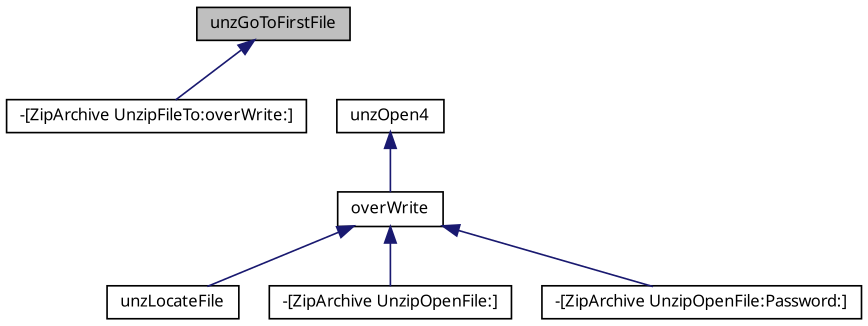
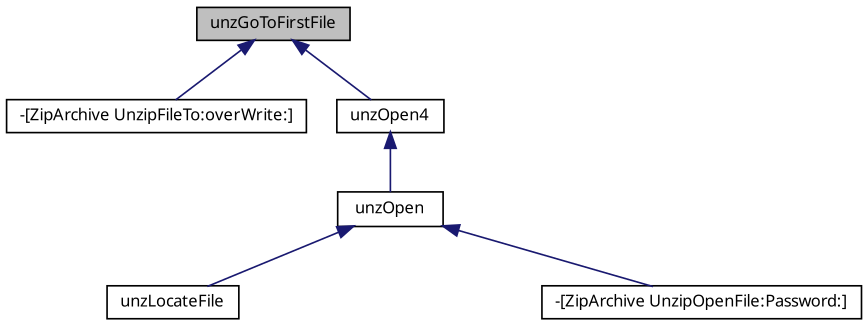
edge "unzOpen4" -> "unzGoToFirstFile": added
node "overWrite": label "overWrite" -> "unzOpen"
node "-[ZipArchive UnzipOpenFile:]": removed
